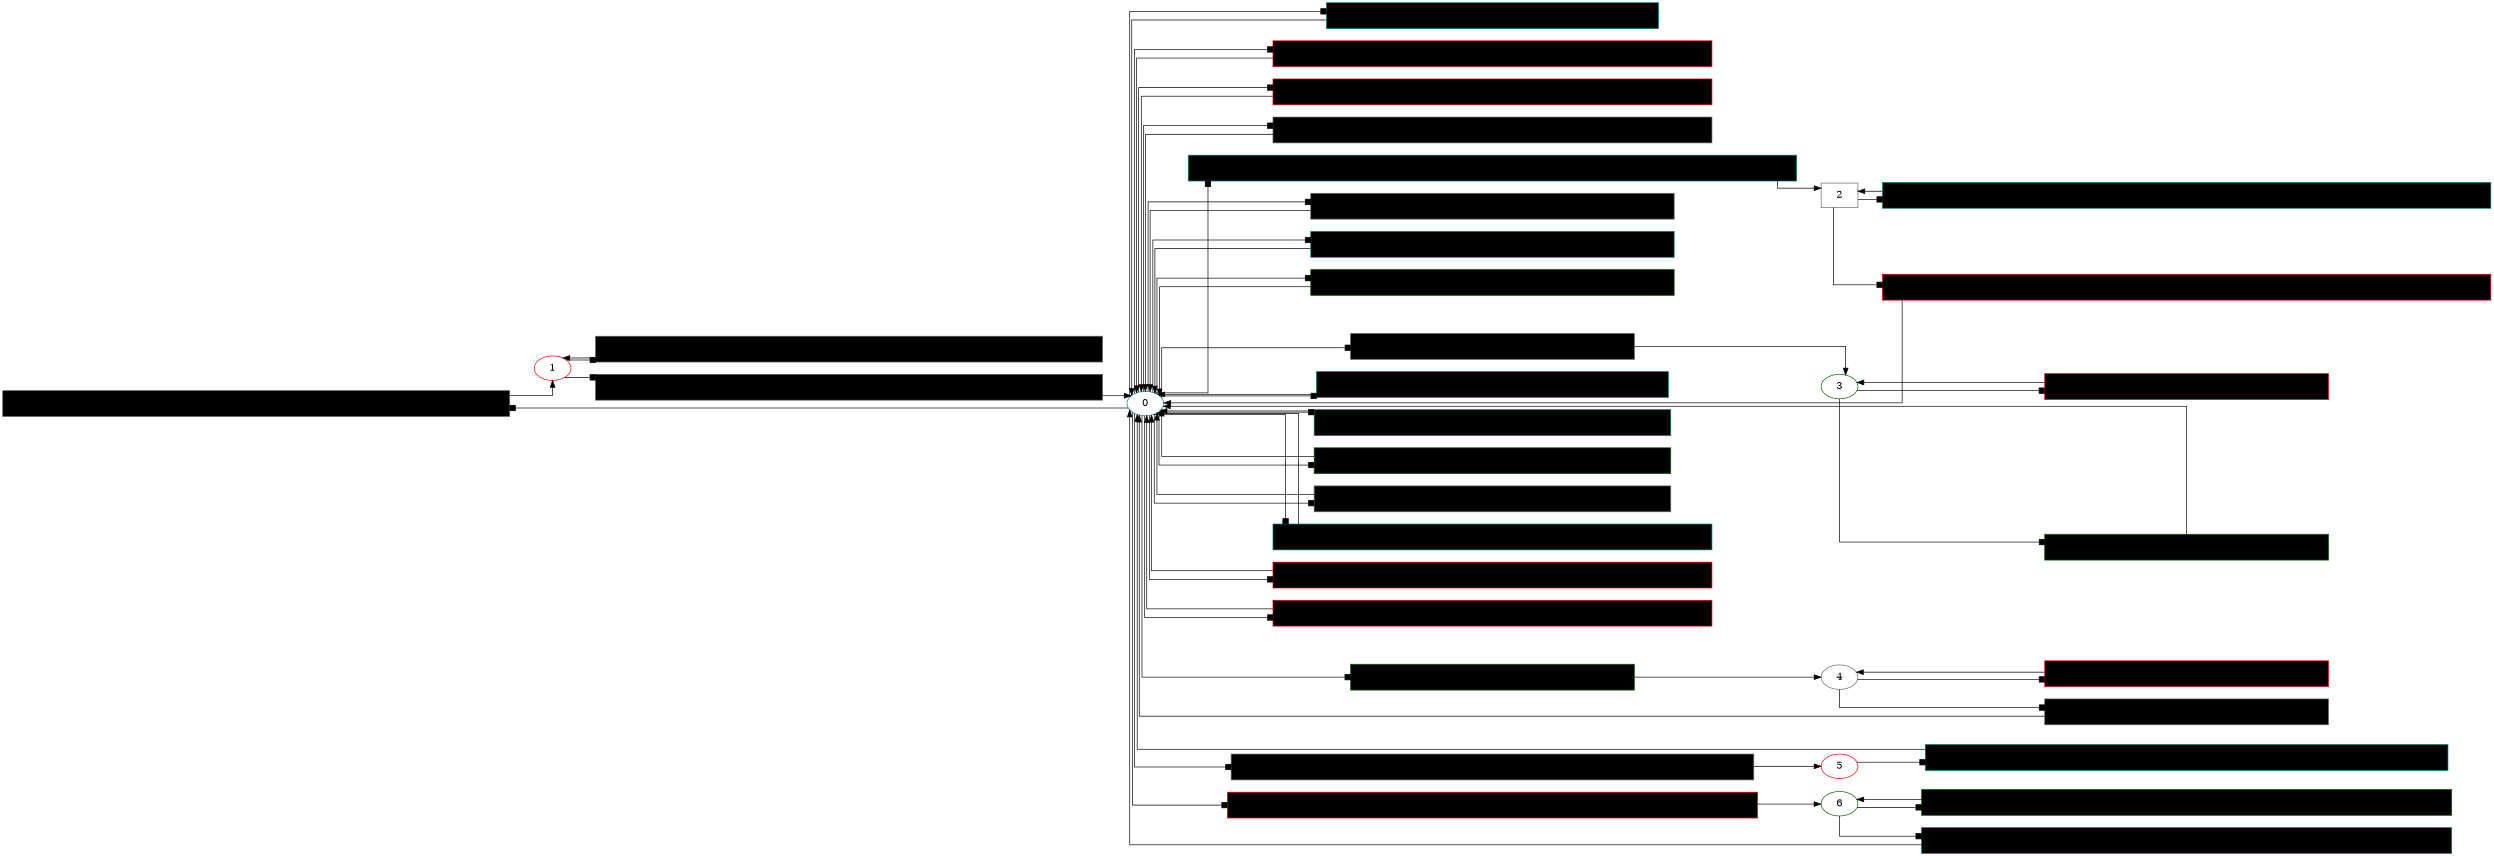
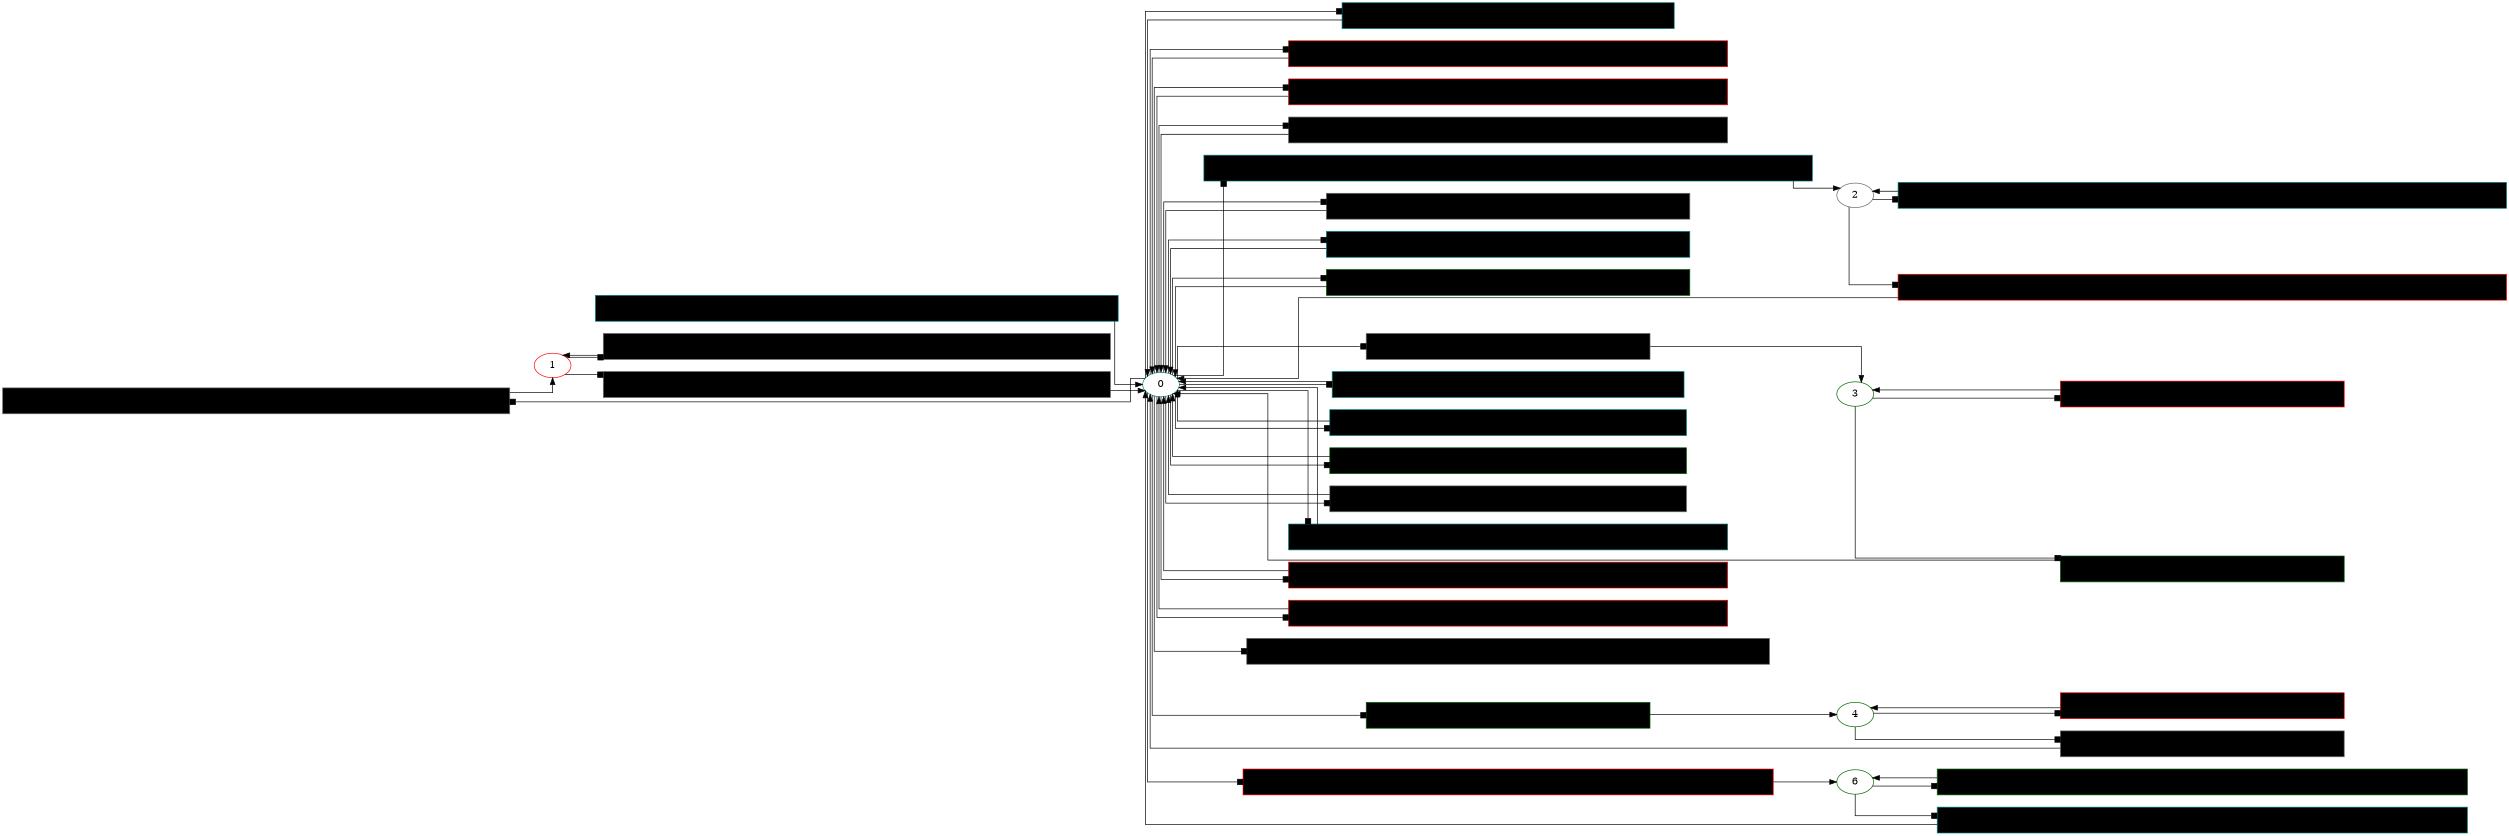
node "2": shape box -> ellipse
node "4": color gray40 -> darkgreen
node "5": removed
